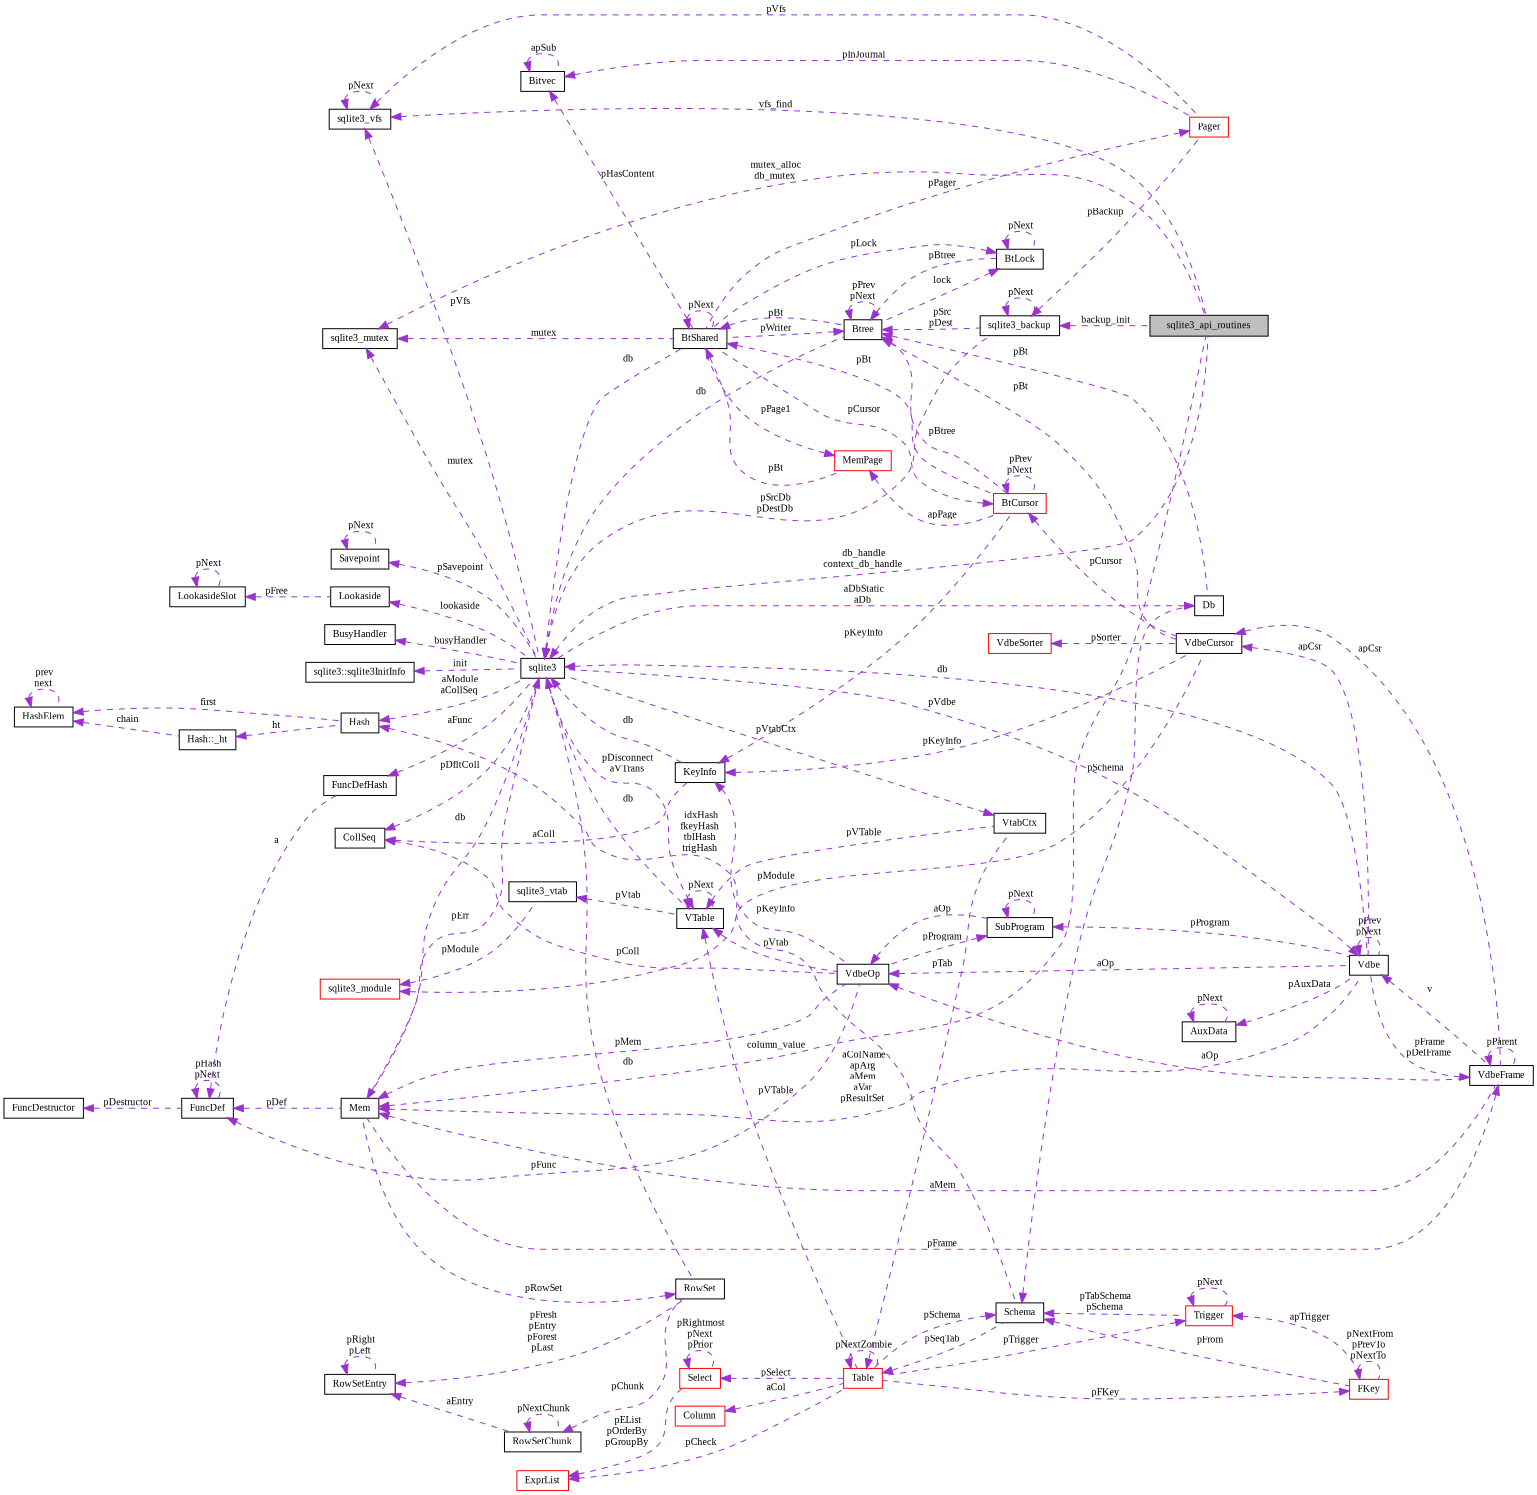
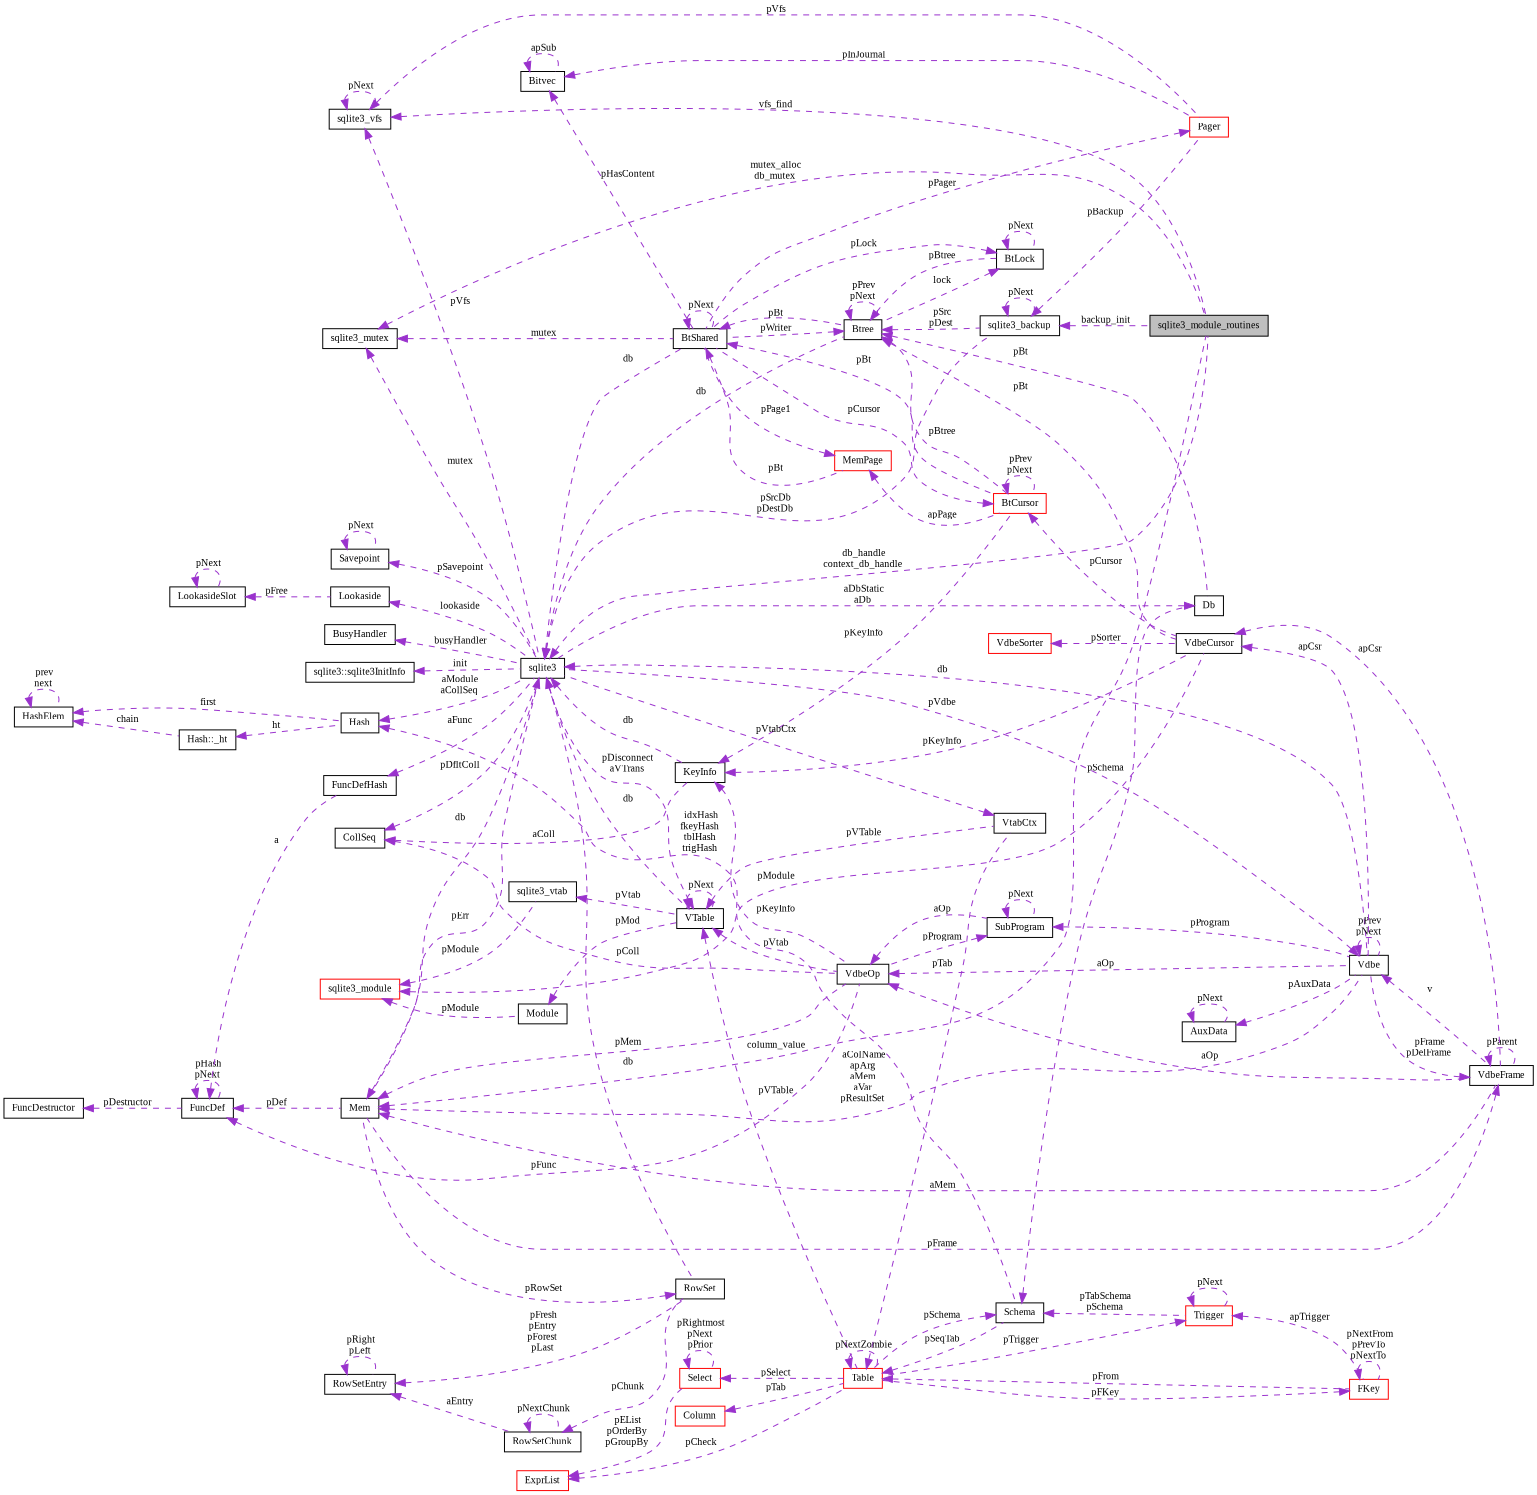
node "sqlite3_api_routines": label "sqlite3_api_routines" -> "sqlite3_module_routines"
node "Module": added
edge "FKey" -> "Schema": now "FKey" -> "Table"
edge "Table" -> "Column": label " aCol" -> " pTab"
